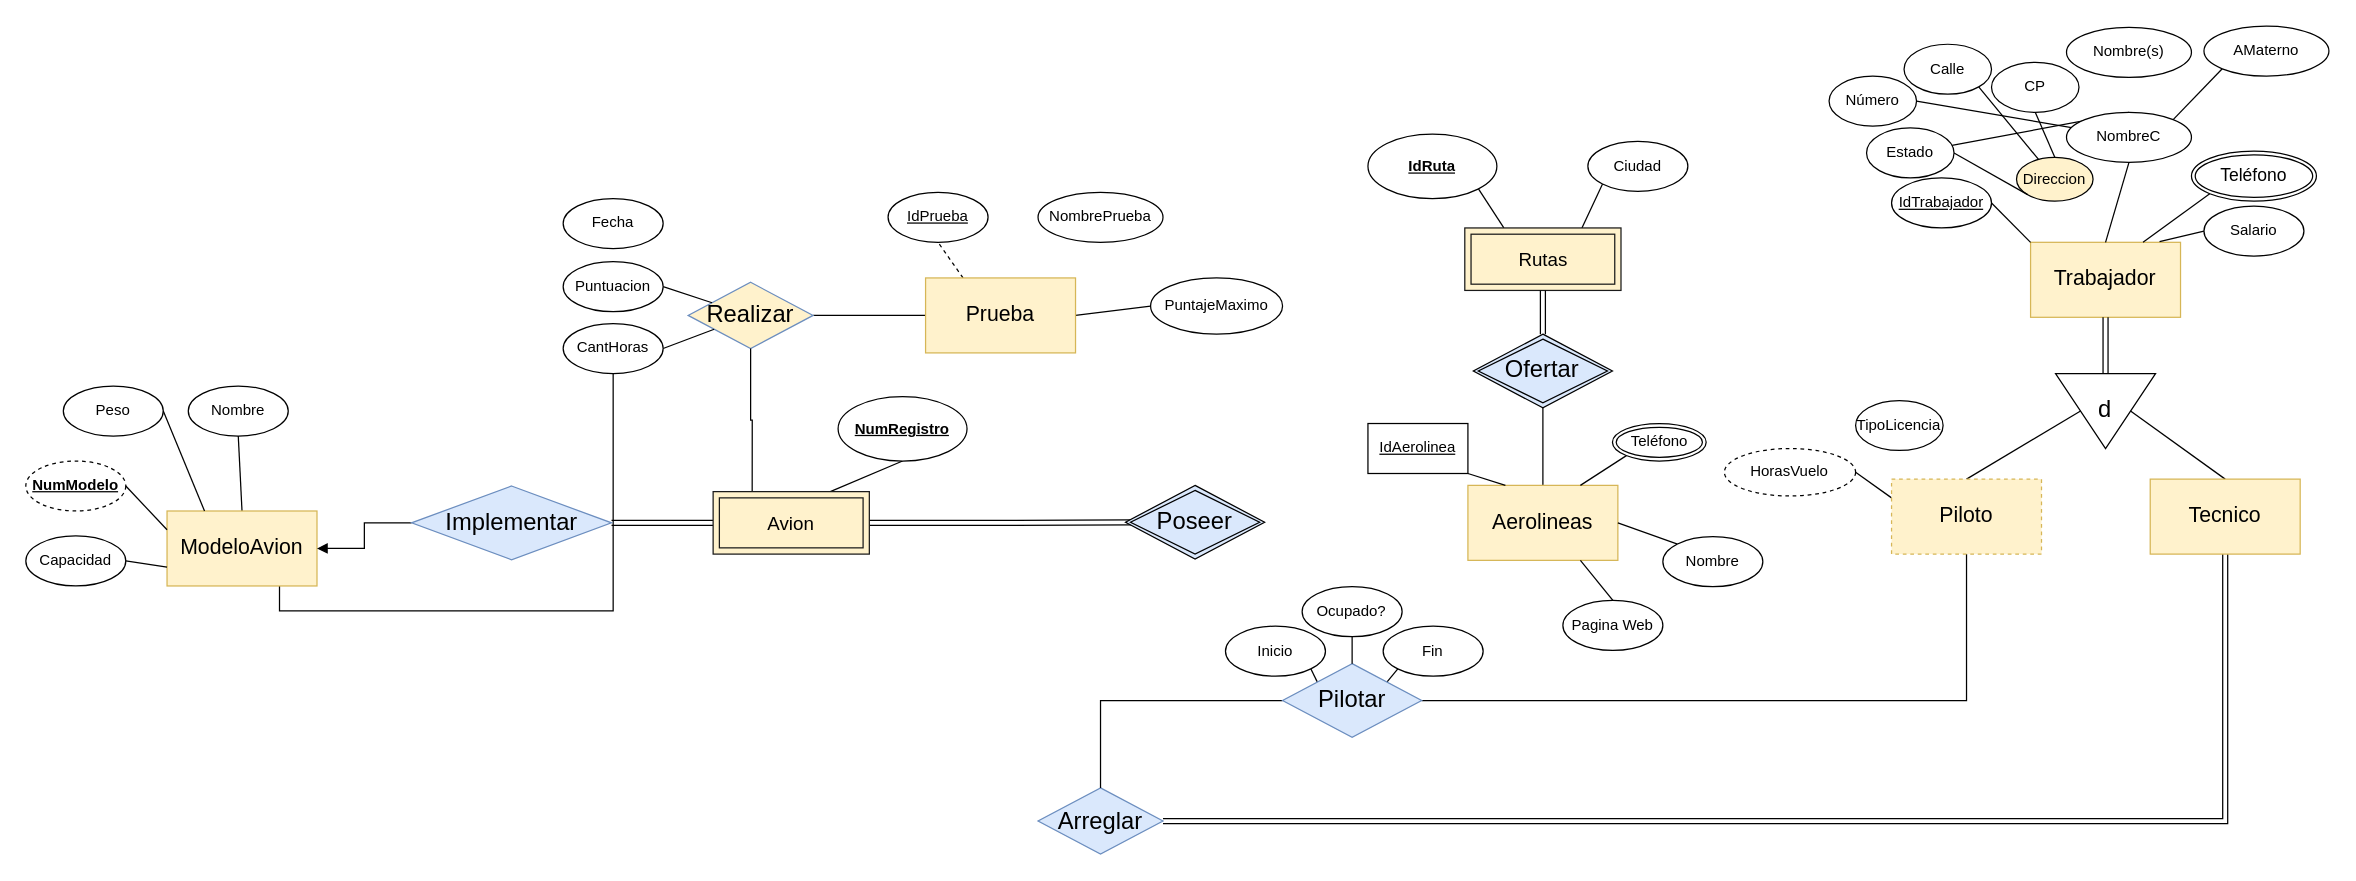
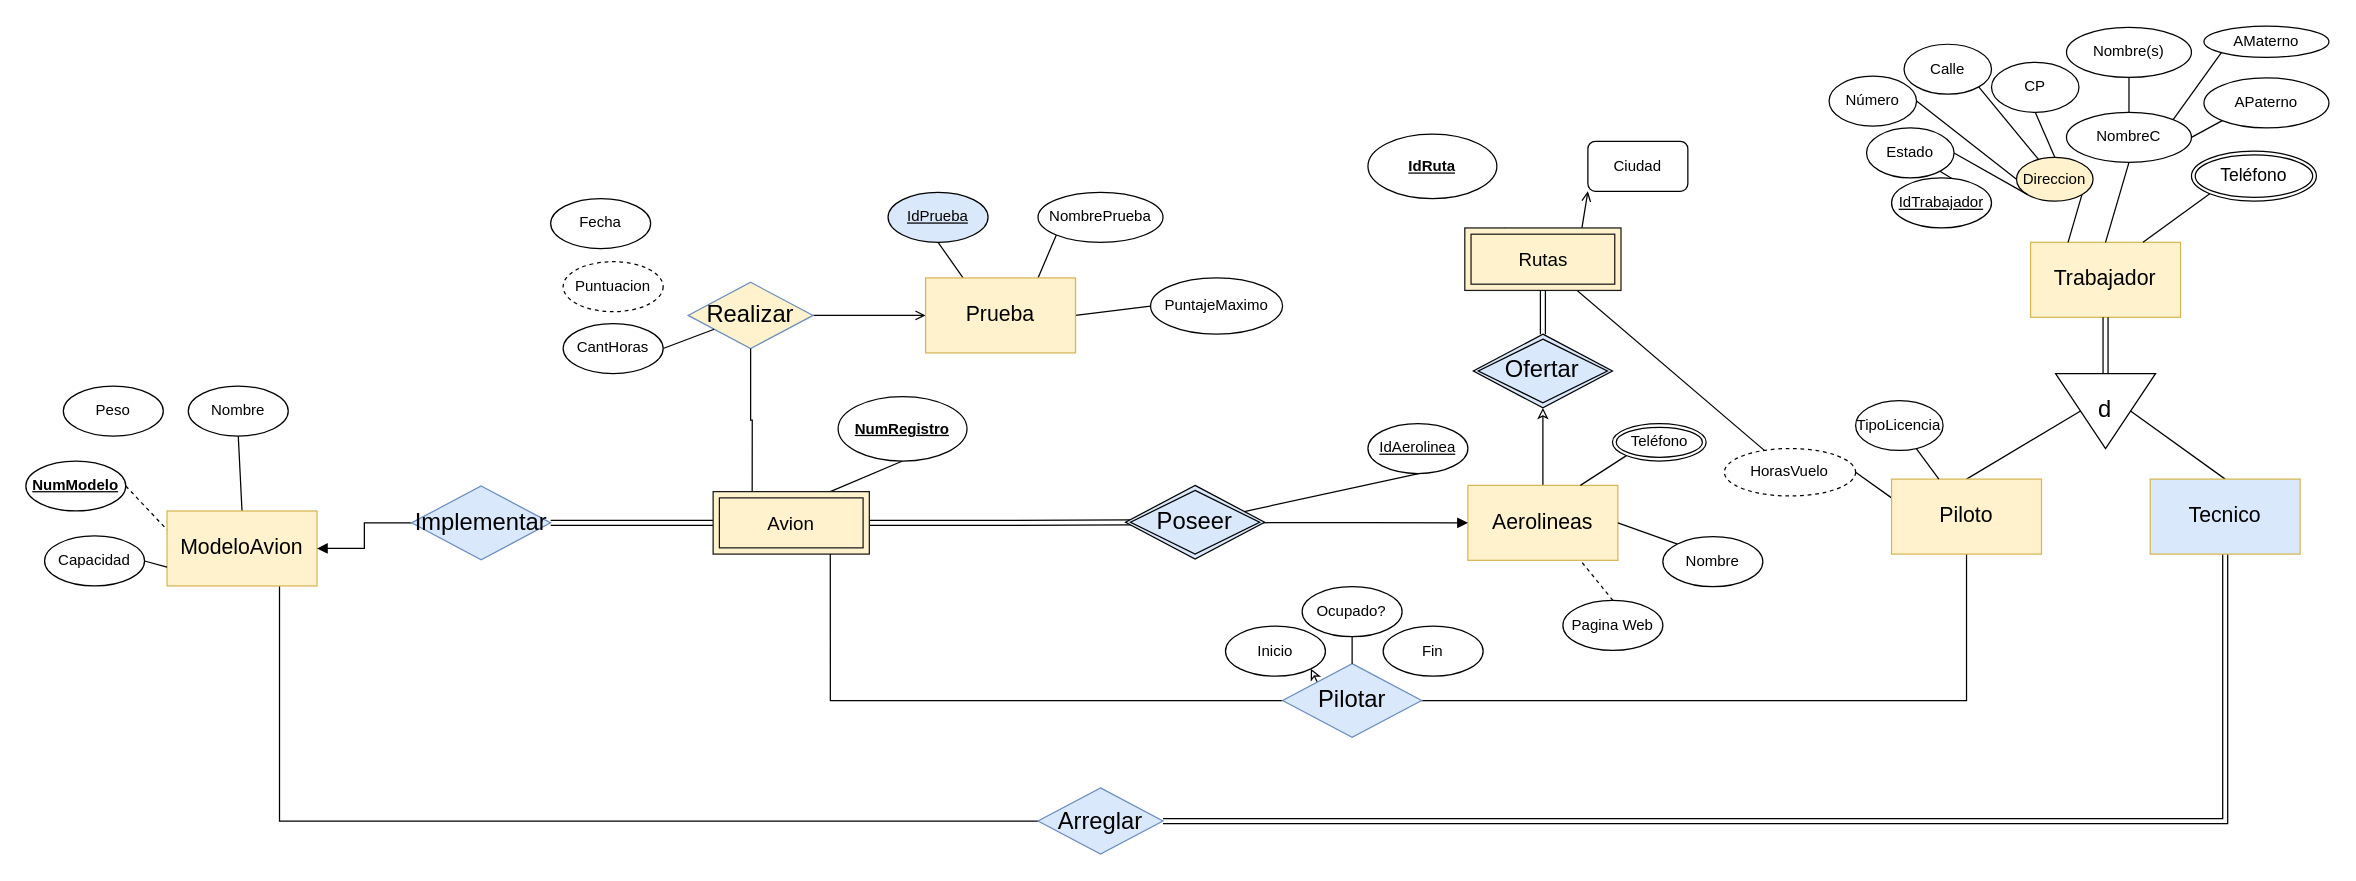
node "AMaterno": size 125x50 -> 125x31
node "APaterno": added
edge "Número" -- "NombreC": now "Número" -- "Direccion"
edge "APaterno" -- "NombreC": added
edge "NombreC" -- "Estado": now "NombreC" -- "Nombre(s)"
node "Ciudad": shape ellipse -> rounded rectangle
edge "Ciudad" -- "Rutas": arrowhead none -> open
edge "IdRuta" -- "Rutas": now "HorasVuelo" -- "Rutas"
node "IdPrueba": fillcolor #ffffff -> #dae8fc
edge "Direccion" -- "Trabajador": added
edge "IdTrabajador" -- "Trabajador": now "IdTrabajador" -- "Estado"
node "Fecha": moved (613, 224) -> (601, 224)
node "Salario": removed
edge "Salario" -- "Trabajador": removed
edge "NombrePrueba" -- "Prueba": added
edge "IdPrueba" -- "Prueba": style dashed -> solid
node "Puntuacion": style solid -> dashed
edge "Puntuacion" -- "Realizar": removed
edge "Realizar" -- "Prueba": arrowhead none -> open
edge "Ofertar" -- "Aerolineas": arrowhead none -> classic
node "IdAerolinea": shape rectangle -> ellipse
edge "Peso" -- "ModeloAvion": removed
edge "TipoLicencia" -- "Piloto": added
edge "IdAerolinea" -- "Aerolineas": now "IdAerolinea" -- "Poseer"
node "NumModelo": style dashed -> solid
edge "NumModelo" -- "ModeloAvion": style solid -> dashed
node "Piloto": style dashed -> solid
node "Tecnico": fillcolor #fff2cc -> #dae8fc
node "Implementar": size 200x74 -> 139x74
edge "Poseer" -> "Aerolineas": added
node "Capacidad": moved (76, 561) -> (94, 561)
edge "Aerolineas" -- "Pagina Web": style solid -> dashed
edge "CantHoras" -- "ModeloAvion": now "Arreglar" -- "ModeloAvion"
edge "Inicio" -- "Pilotar": arrowhead none -> classic
edge "Fin" -- "Pilotar": removed
edge "Pilotar" -- "Arreglar": now "Pilotar" -- "Avion"
